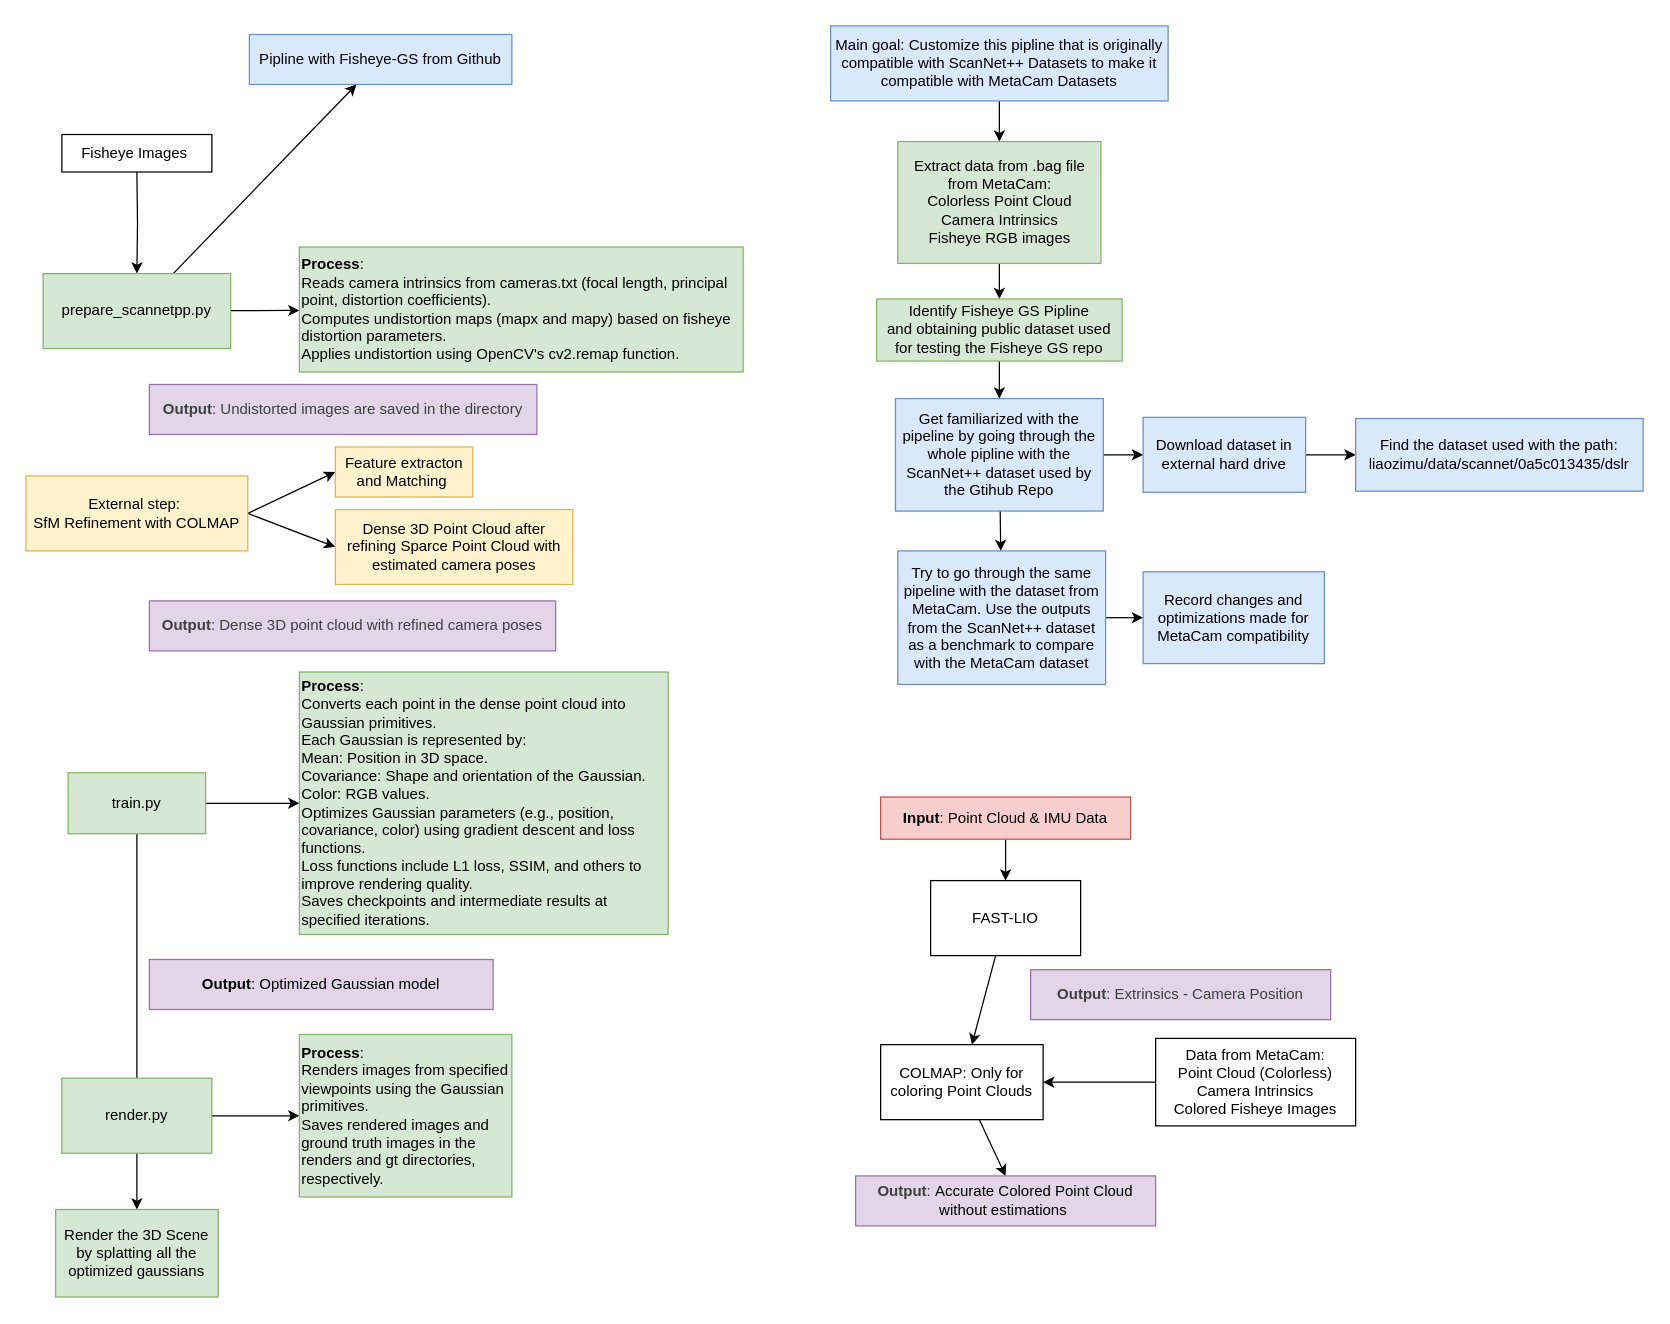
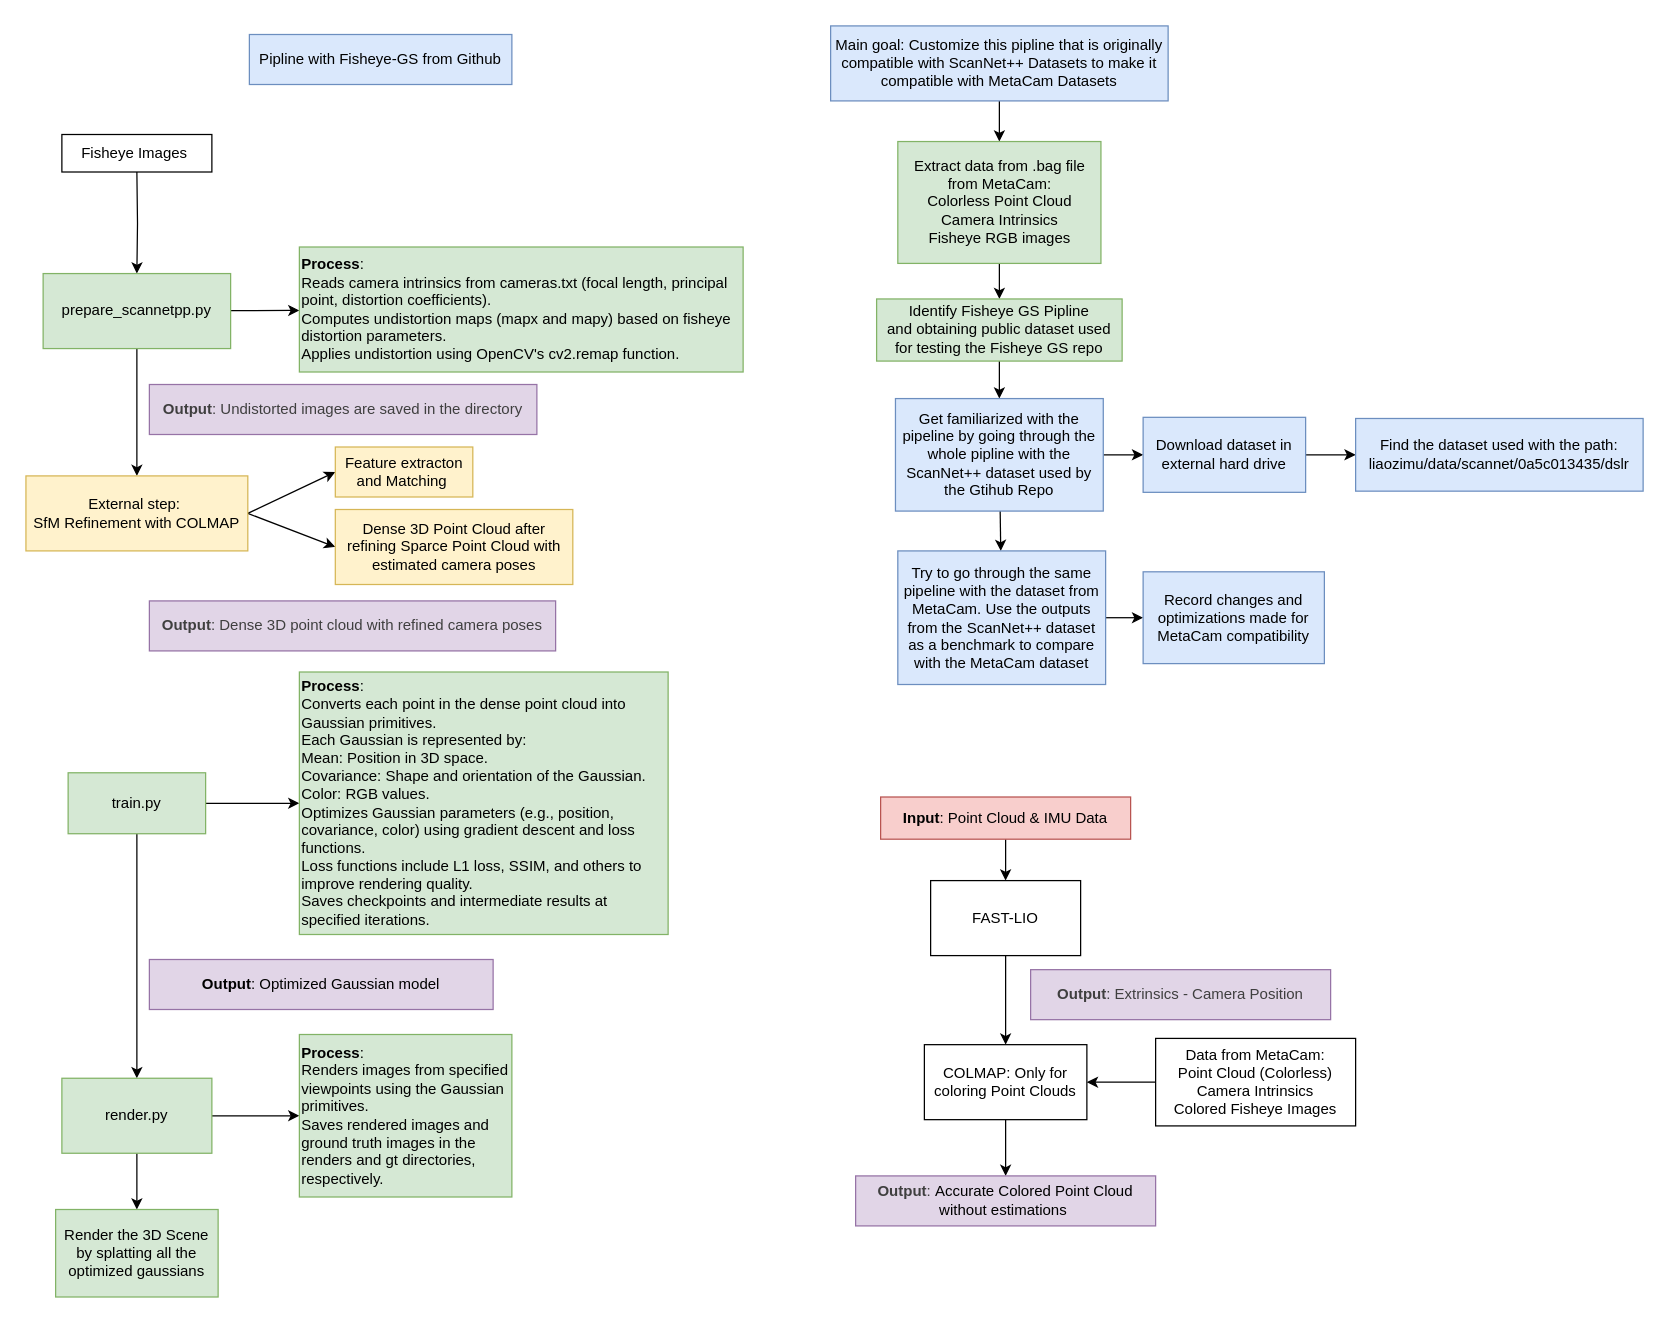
edge "prepare_scannetpp.py" -> "Pipline with Fisheye-GS from Github": now "prepare_scannetpp.py" -> "External step: SfM Refinement with COLMAP"
edge "train.py" -- "render.py": arrowhead none -> classic
node "COLMAP: Only for coloring Point Clouds": moved (962, 1082) -> (1006, 1082)
